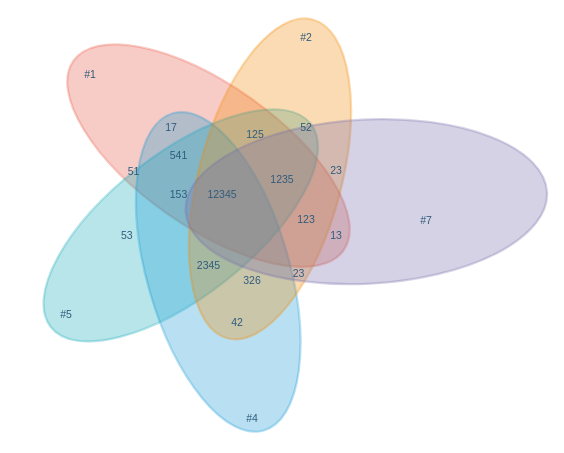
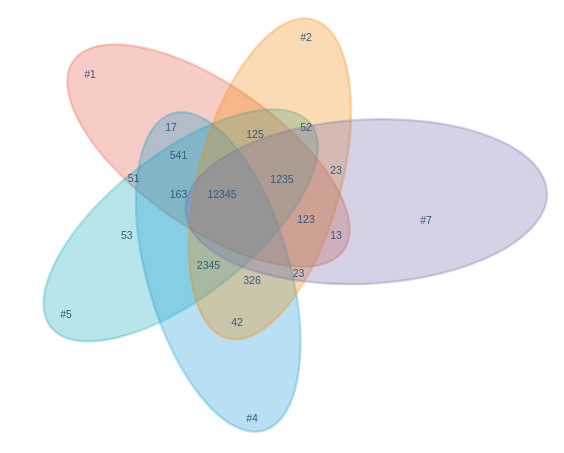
node "51": moved (134, 171) -> (134, 179)
node "153": label "153" -> "163"
